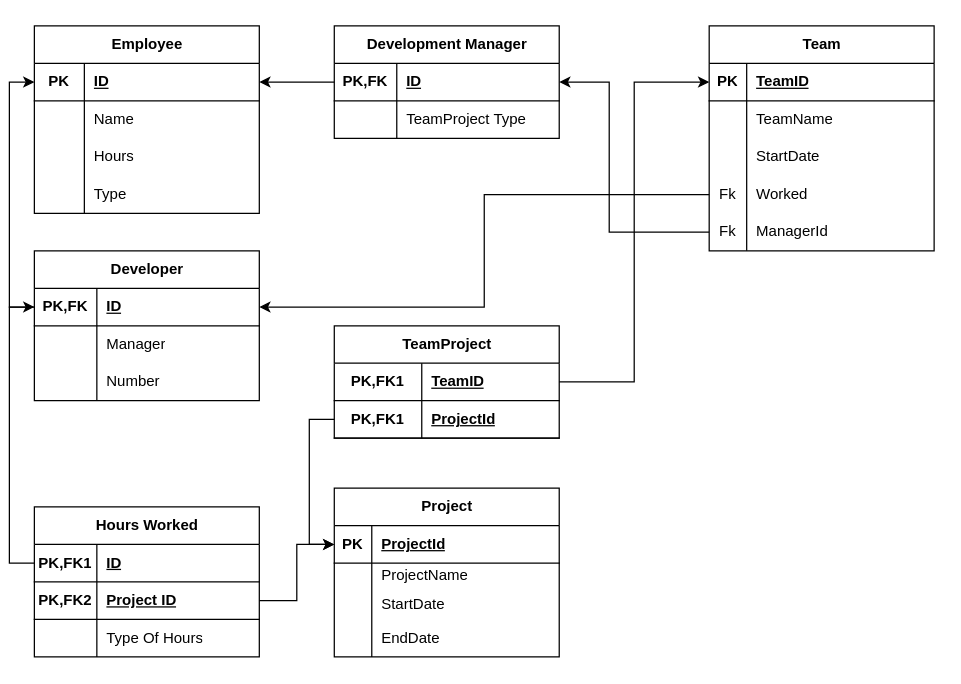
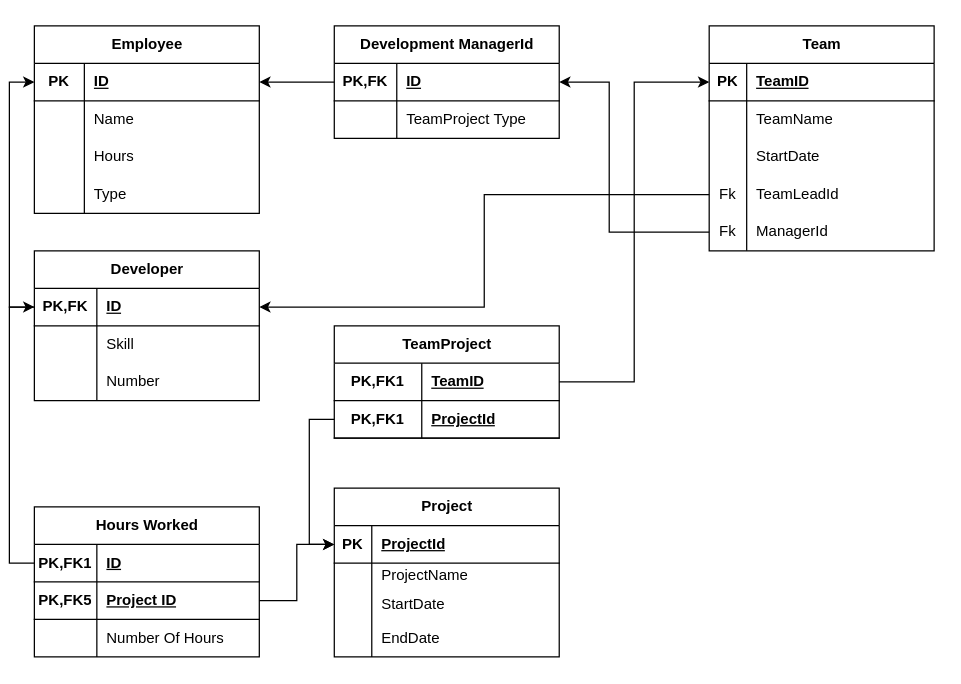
node "Development Manager": label "Development Manager" -> "Development ManagerId"
node "Worked": label "Worked" -> "TeamLeadId"
node "Manager": label "Manager" -> "Skill"
node "PK,FK2": label "PK,FK2" -> "PK,FK5"
node "Type Of Hours": label "Type Of Hours" -> "Number Of Hours"
